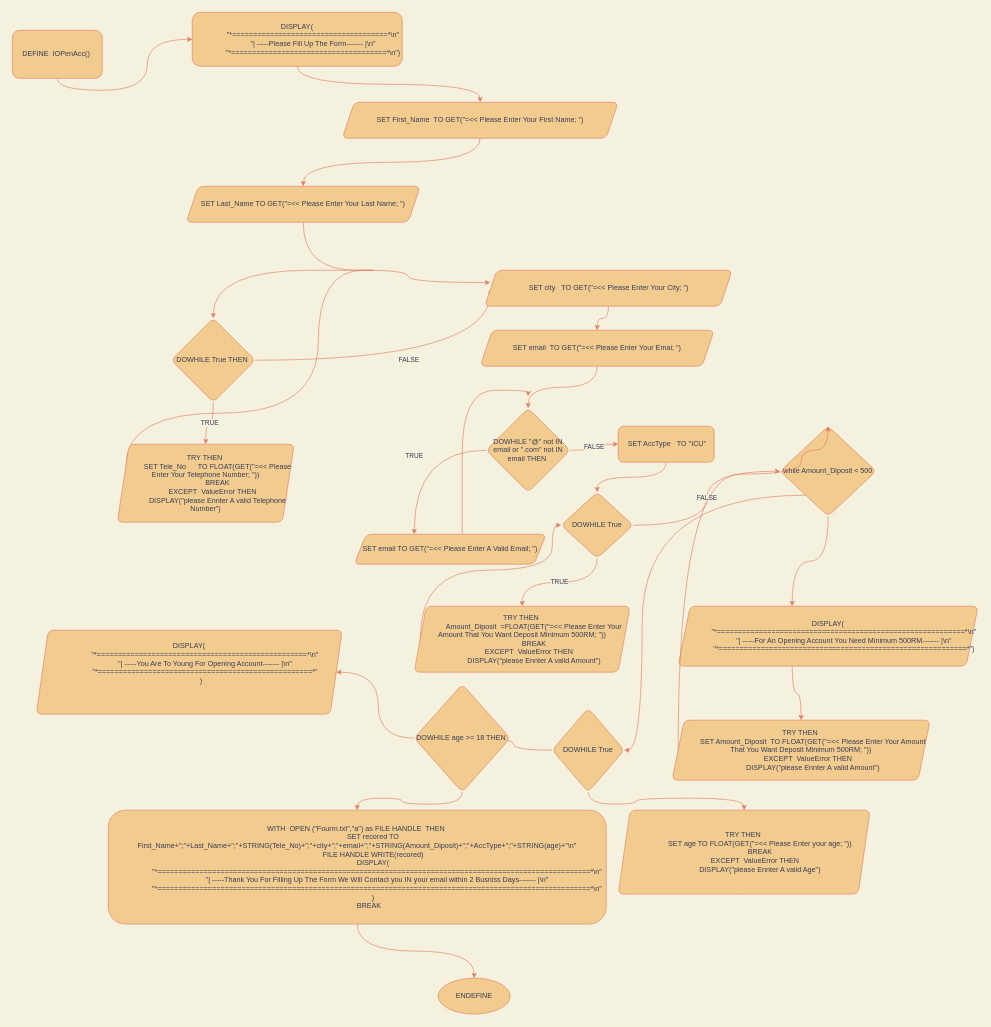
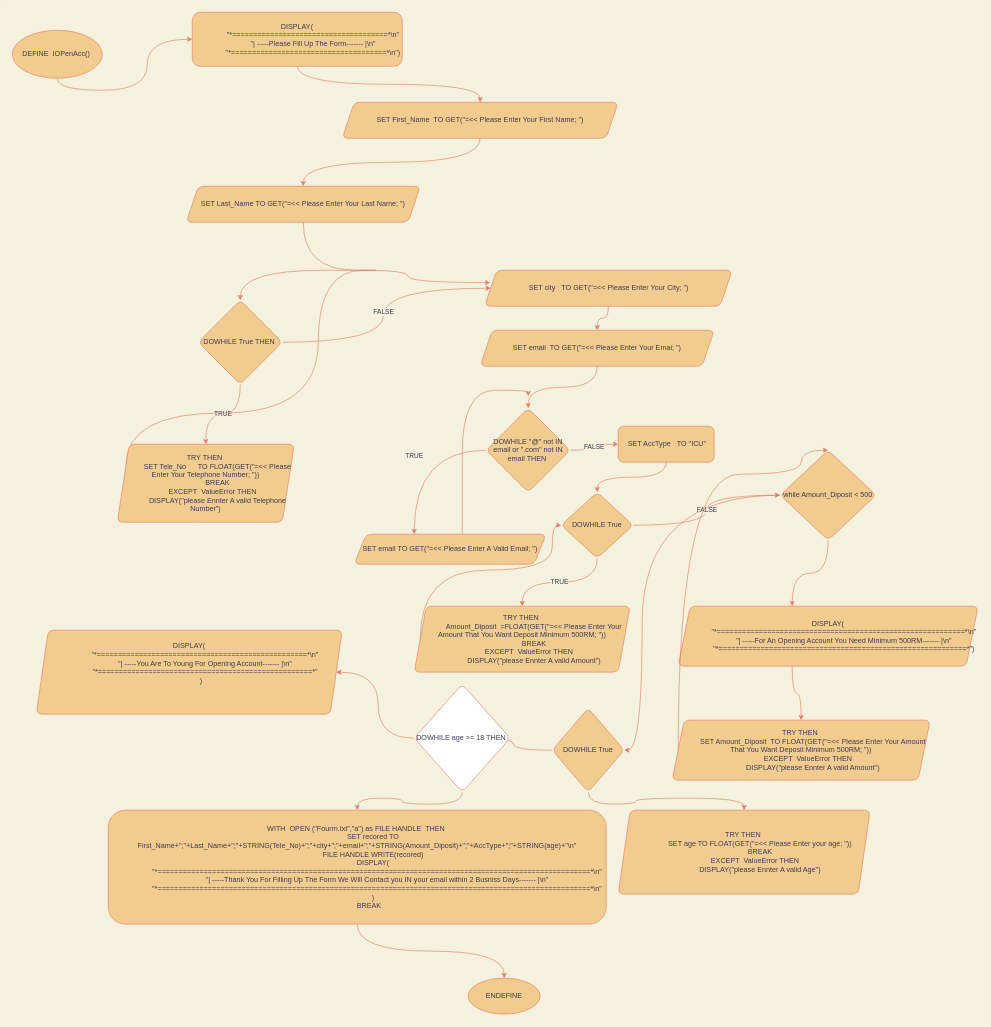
node "DEFINE IOPenAcc()": shape rounded rectangle -> ellipse
node "DOWHILE True THEN": moved (213, 360) -> (240, 342)
node "while Amount_Diposit < 500": moved (828, 471) -> (828, 495)
node "DOWHILE age >= 18 THEN": fillcolor #f2cc8f -> #ffffff
node "ENDEFINE": moved (474, 996) -> (504, 996)
